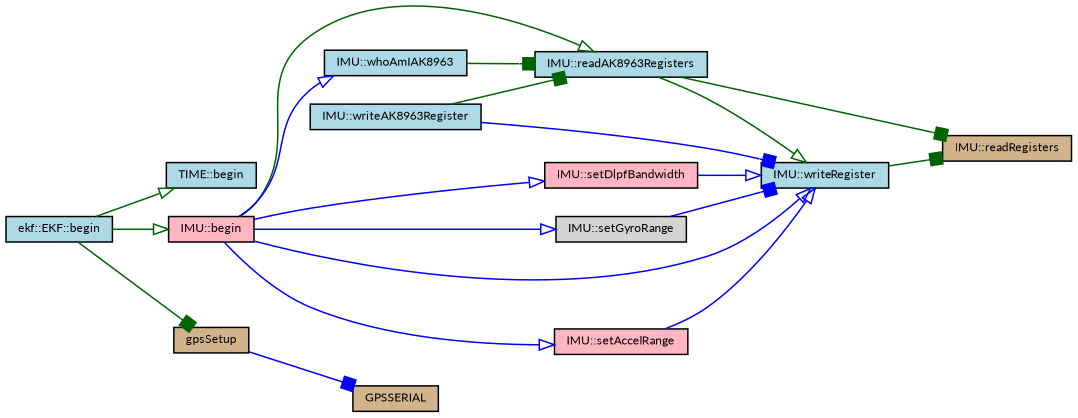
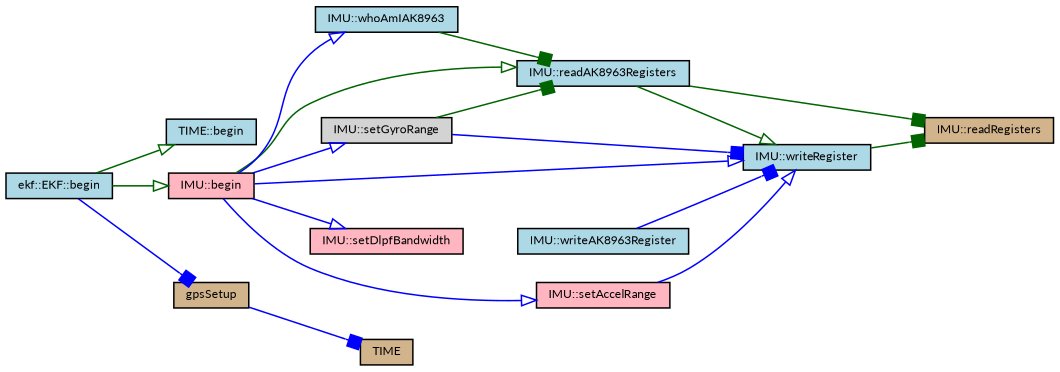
edge "IMU::writeAK8963Register" -> "IMU::readAK8963Registers": now "IMU::setGyroRange" -> "IMU::readAK8963Registers"
edge "IMU::setDlpfBandwidth" -> "IMU::writeRegister": removed
edge "ekf::EKF::begin" -> "gpsSetup": color darkgreen -> blue
node "GPSSERIAL": label "GPSSERIAL" -> "TIME"
